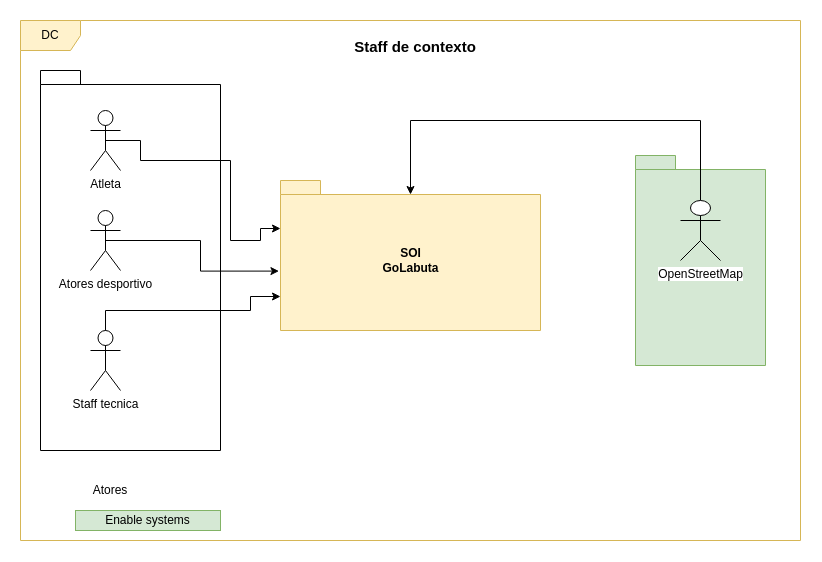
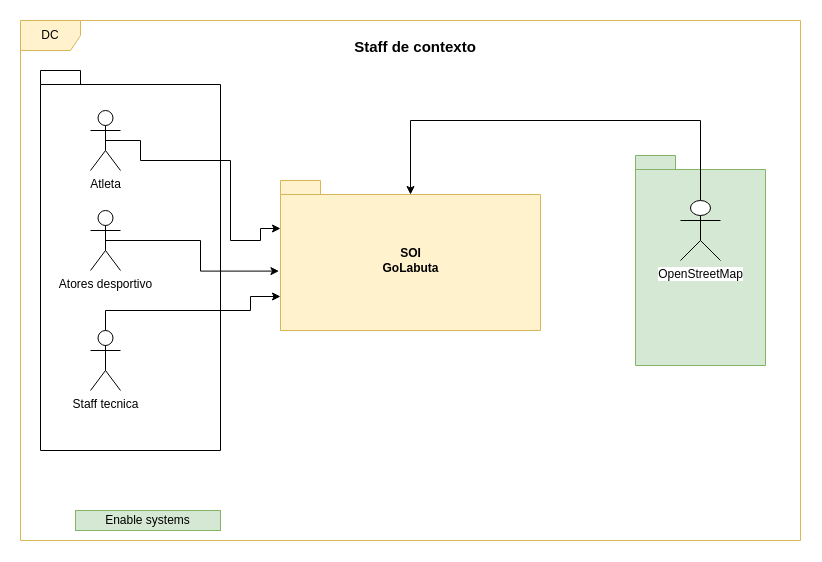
node "Atores": removed
